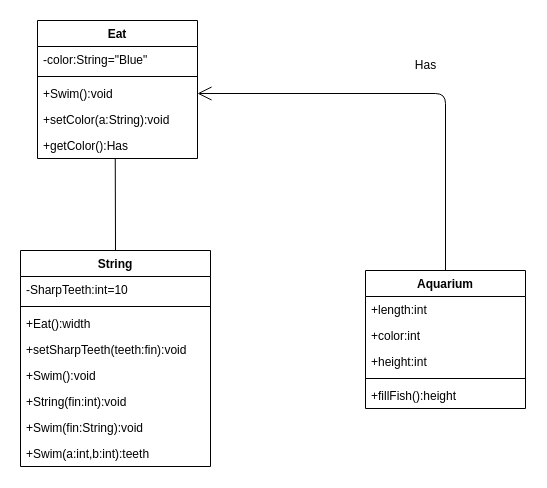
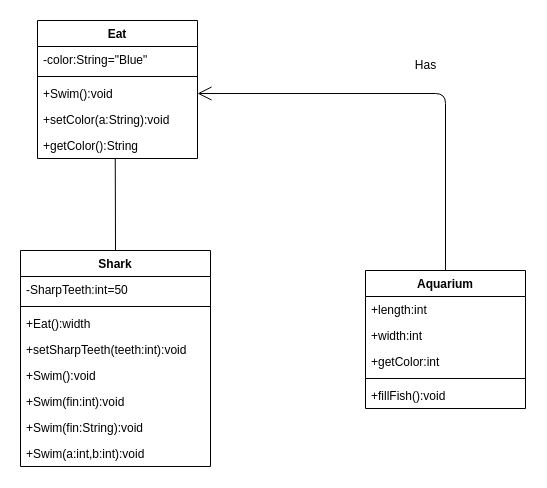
node "+getColor():Has": label "+getColor():Has" -> "+getColor():String"
node "String": label "String" -> "Shark"
node "-SharpTeeth:int=10": label "-SharpTeeth:int=10" -> "-SharpTeeth:int=50"
node "+color:int": label "+color:int" -> "+width:int"
node "+setSharpTeeth(teeth:fin):void": label "+setSharpTeeth(teeth:fin):void" -> "+setSharpTeeth(teeth:int):void"
node "+height:int": label "+height:int" -> "+getColor:int"
node "+fillFish():height": label "+fillFish():height" -> "+fillFish():void"
node "+String(fin:int):void": label "+String(fin:int):void" -> "+Swim(fin:int):void"
node "+Swim(a:int,b:int):teeth": label "+Swim(a:int,b:int):teeth" -> "+Swim(a:int,b:int):void"
